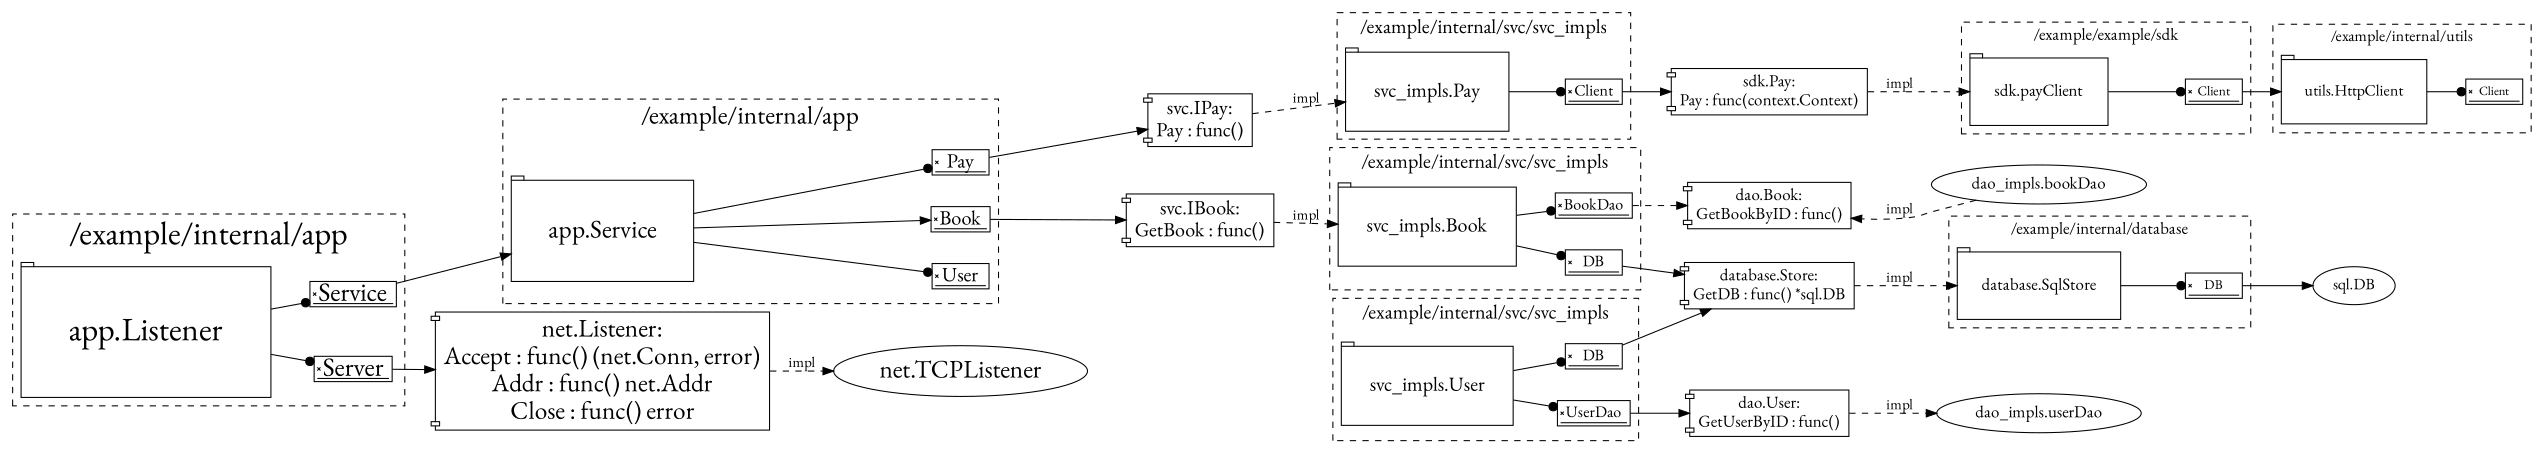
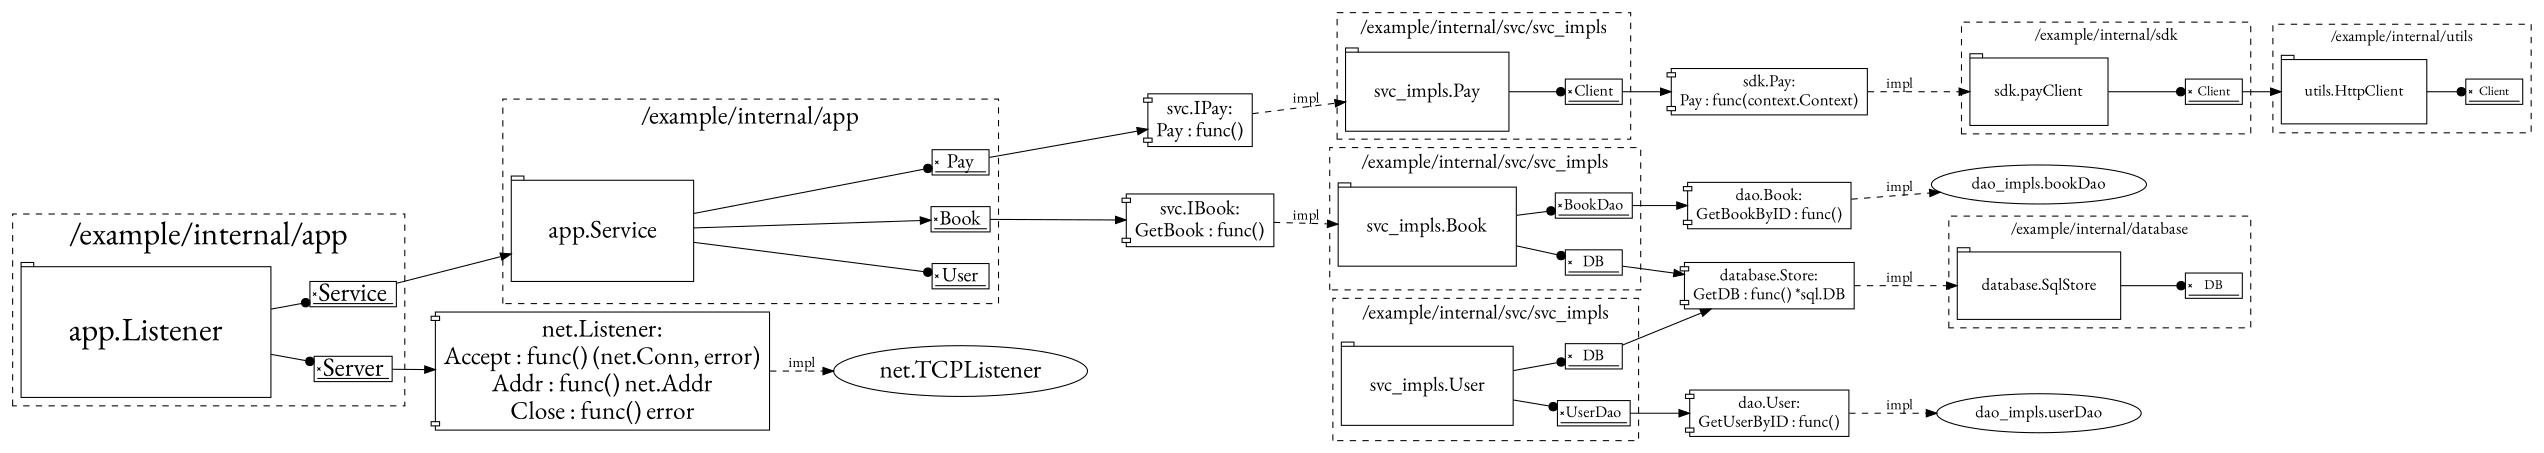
cluster "/example/example/sdk": label "/example/example/sdk" -> "/example/internal/sdk"
edge "BookDao" -> "dao.Book: GetBookByID : func()": style dashed -> solid
edge "dao_impls.bookDao" -> "dao.Book: GetBookByID : func()": reversed
node "sql.DB": removed
